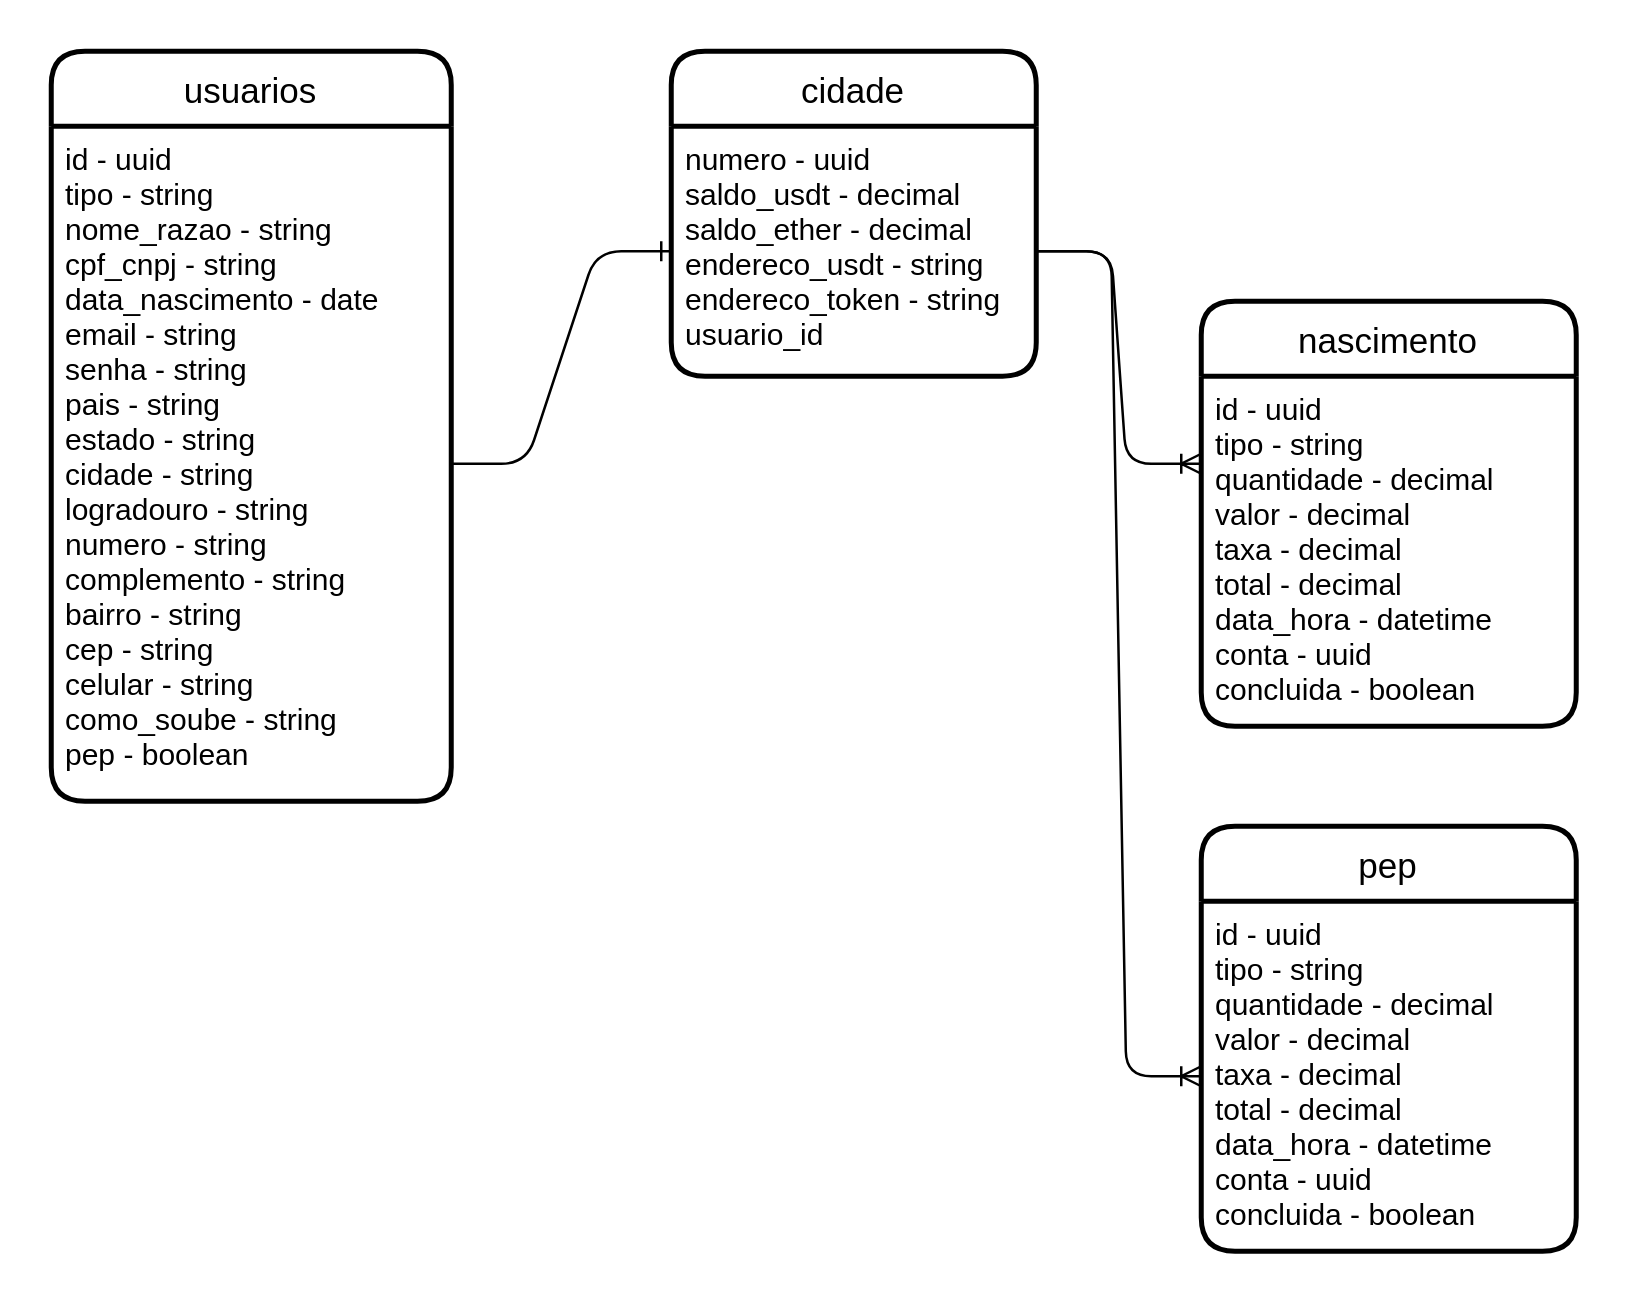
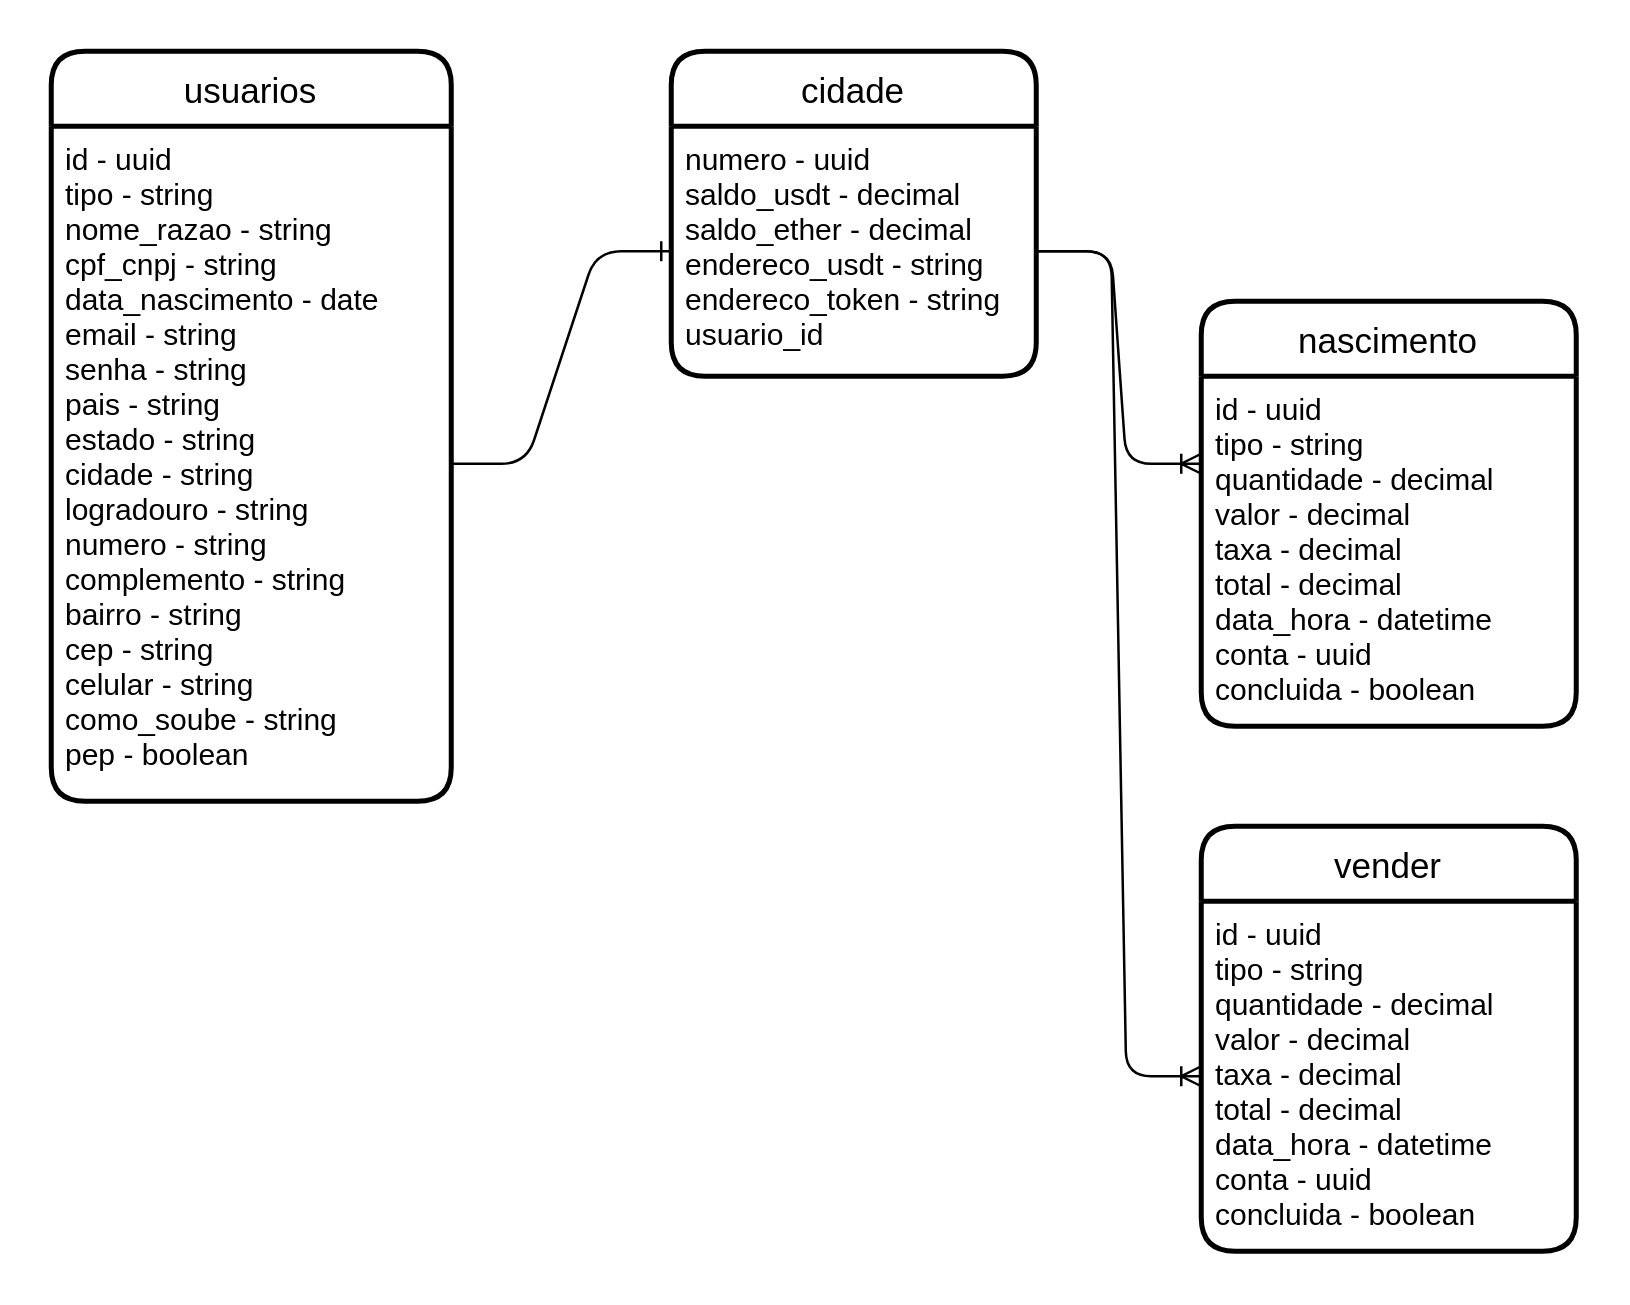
node "pep": label "pep" -> "vender"
